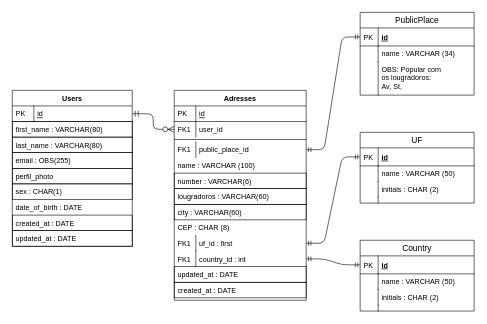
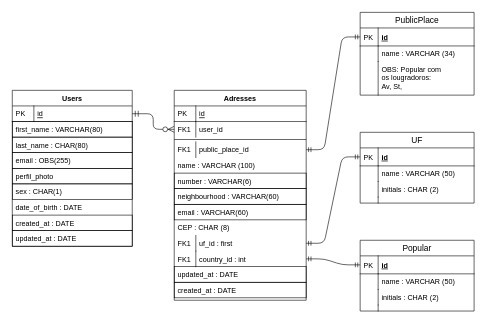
node "last_name : VARCHAR(80)": label "last_name : VARCHAR(80)" -> "last_name : CHAR(80)"
node "lougradoros : VARCHAR(60)": label "lougradoros : VARCHAR(60)" -> "neighbourhood : VARCHAR(60)"
node "city : VARCHAR(60)": label "city : VARCHAR(60)" -> "email : VARCHAR(60)"
node "Country": label "Country" -> "Popular"
